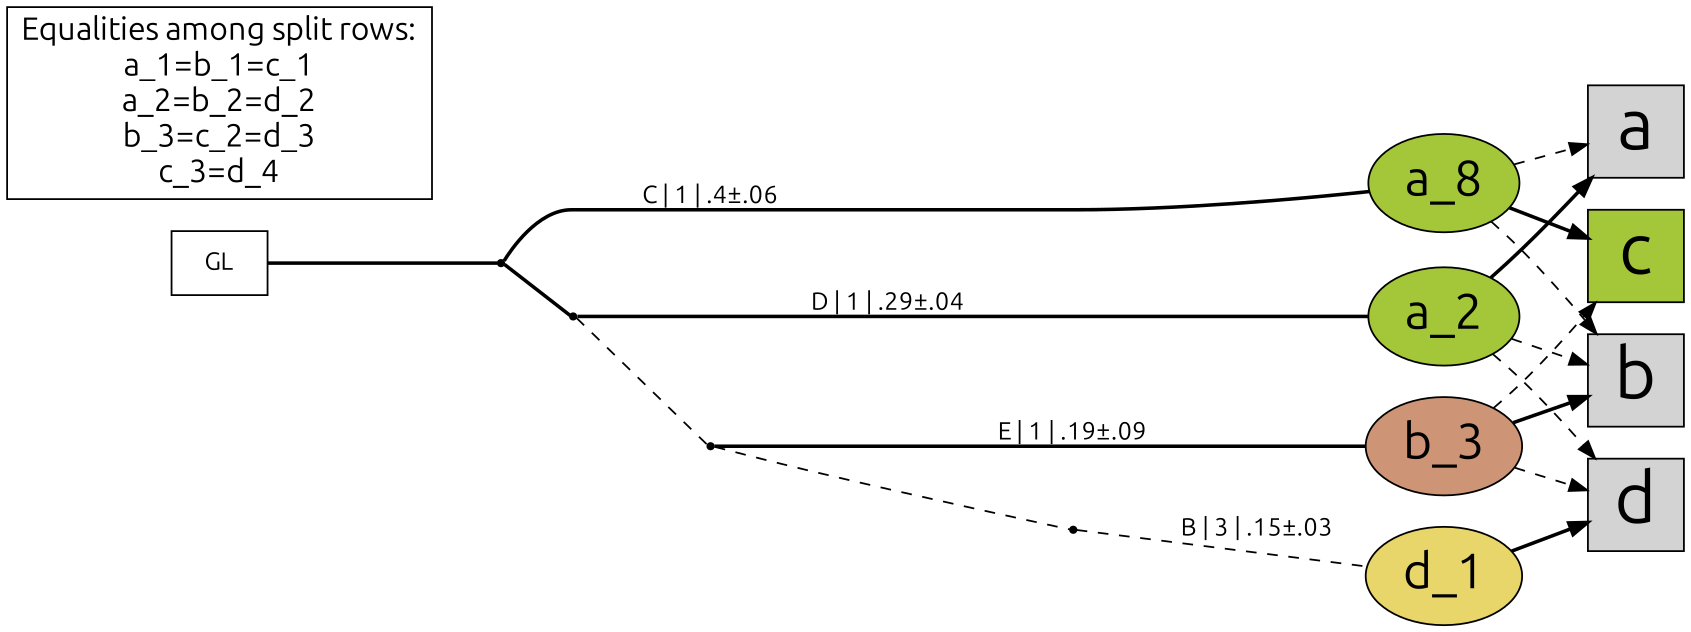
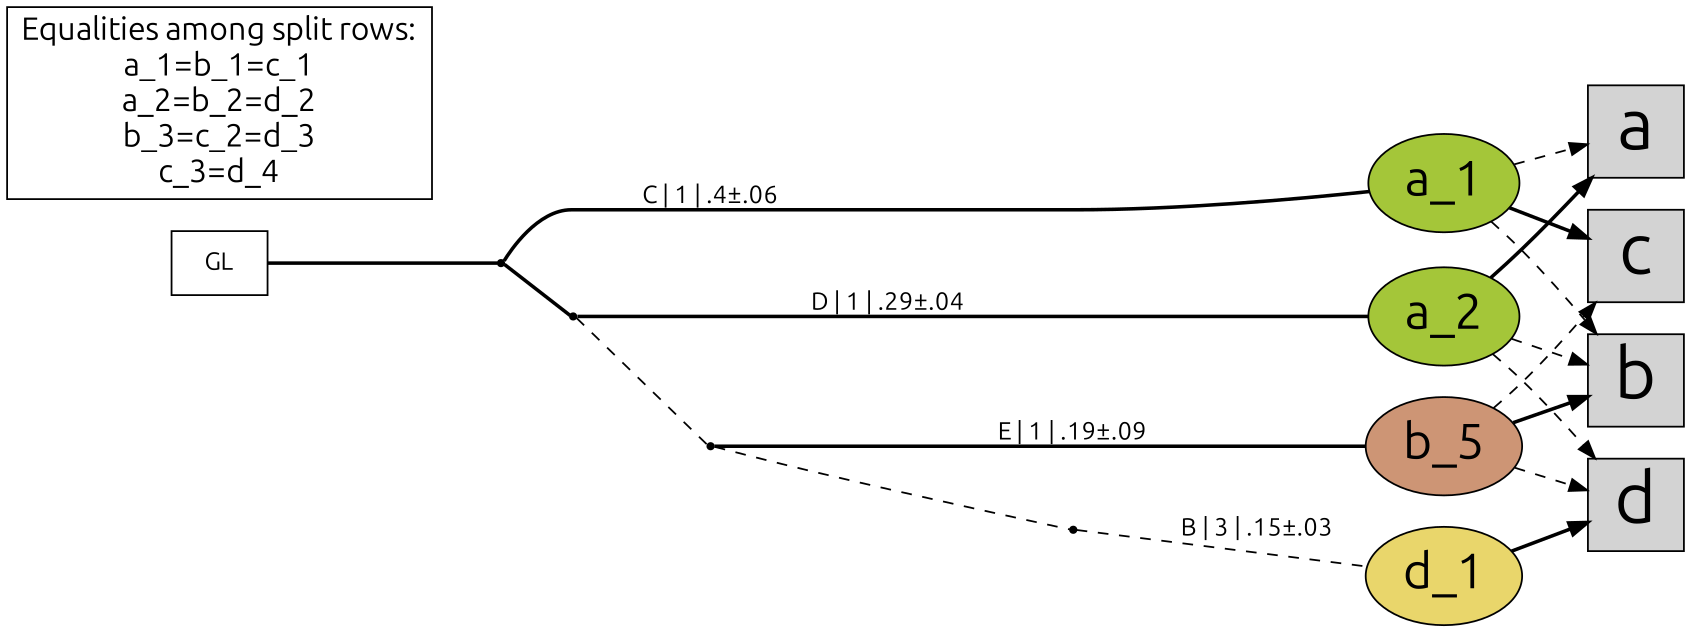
node "a_8": label "a_8" -> "a_1"
node "c": fillcolor #a4c639 -> lightgrey
node "b_3": label "b_3" -> "b_5"
